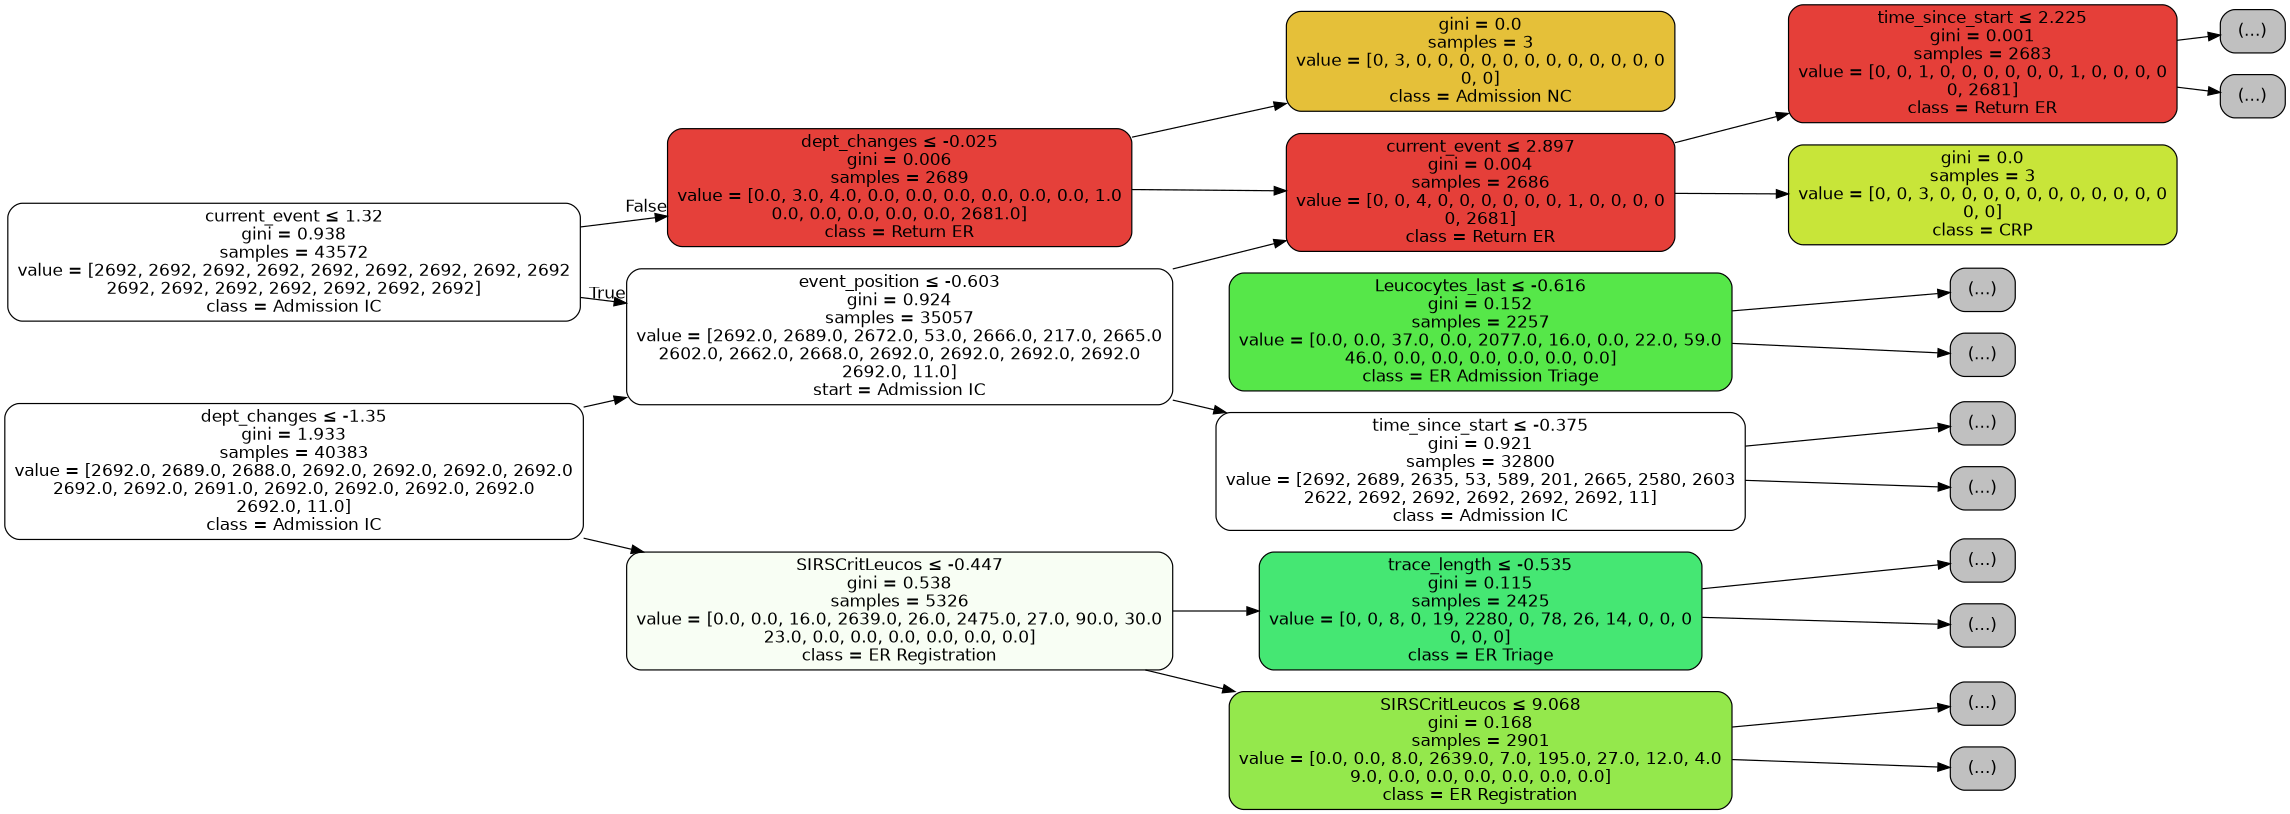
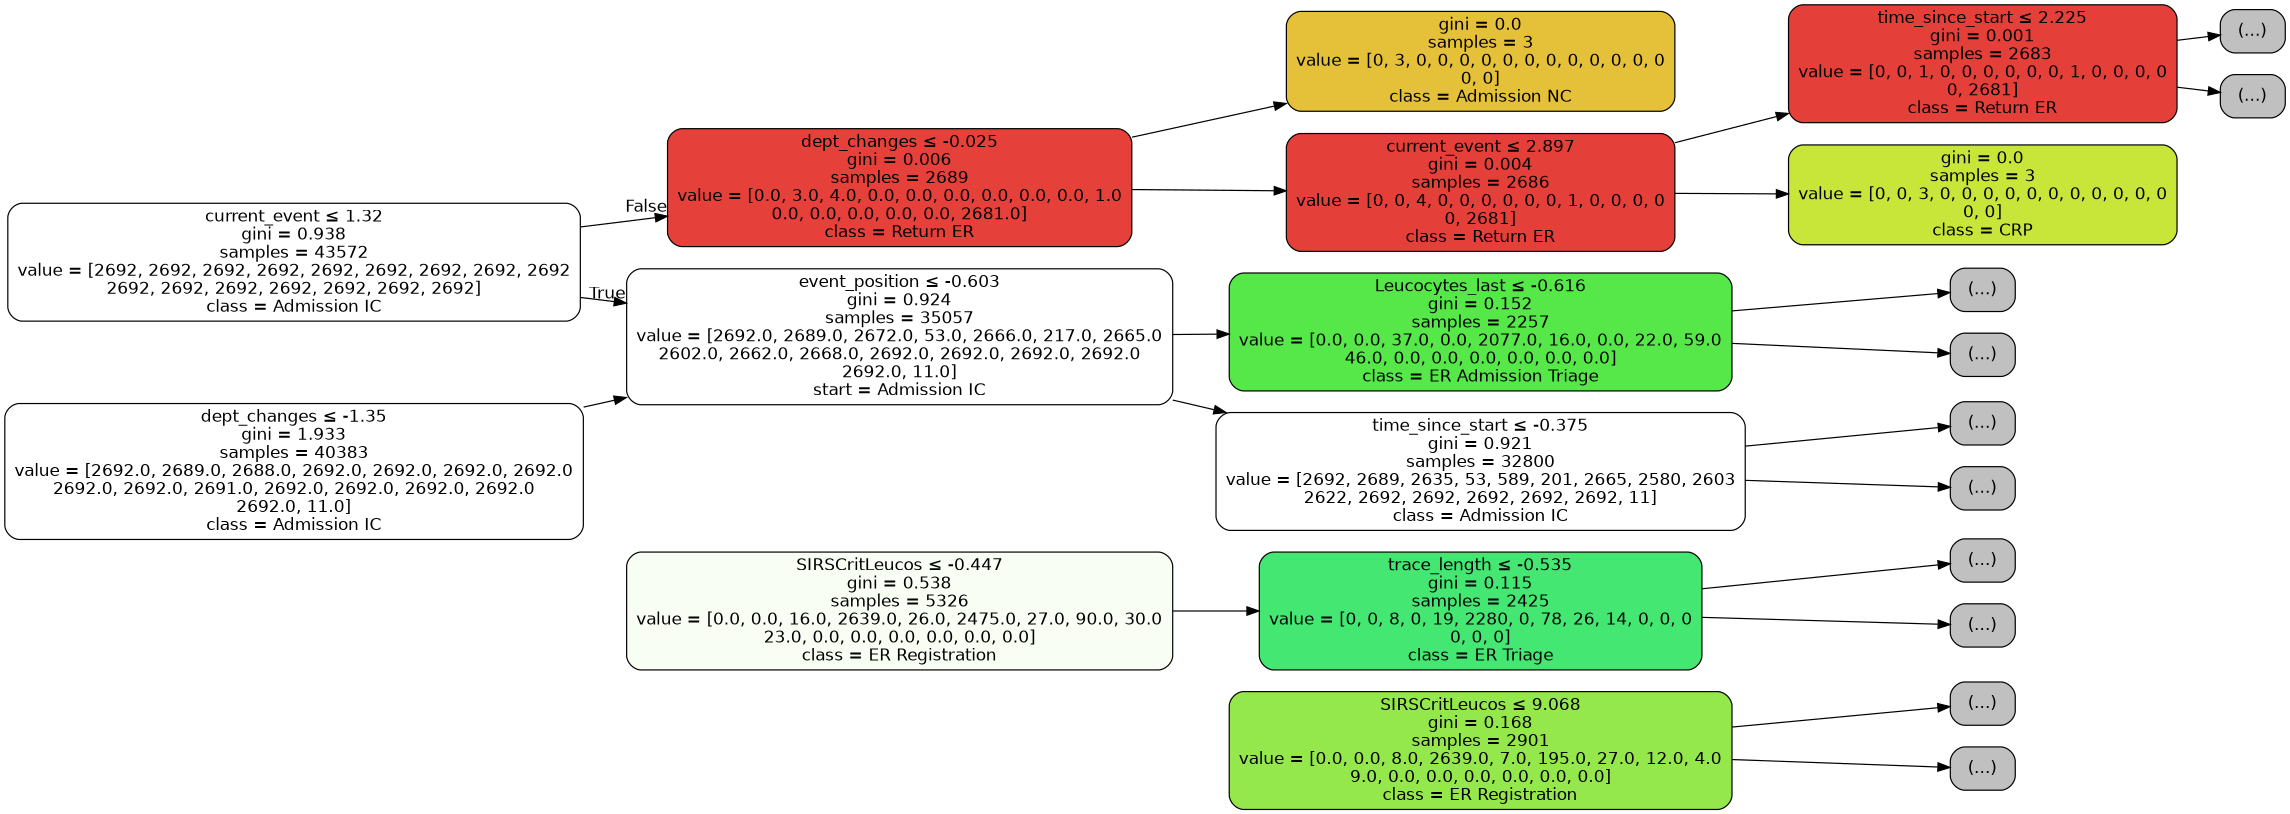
edge "event_position ≤ -0.603" -> "current_event ≤ 2.897": now "event_position ≤ -0.603" -> "Leucocytes_last ≤ -0.616"
edge "dept_changes ≤ -1.35" -> "SIRSCritLeucos ≤ -0.447": removed
edge "SIRSCritLeucos ≤ -0.447" -> "SIRSCritLeucos ≤ 9.068": removed
